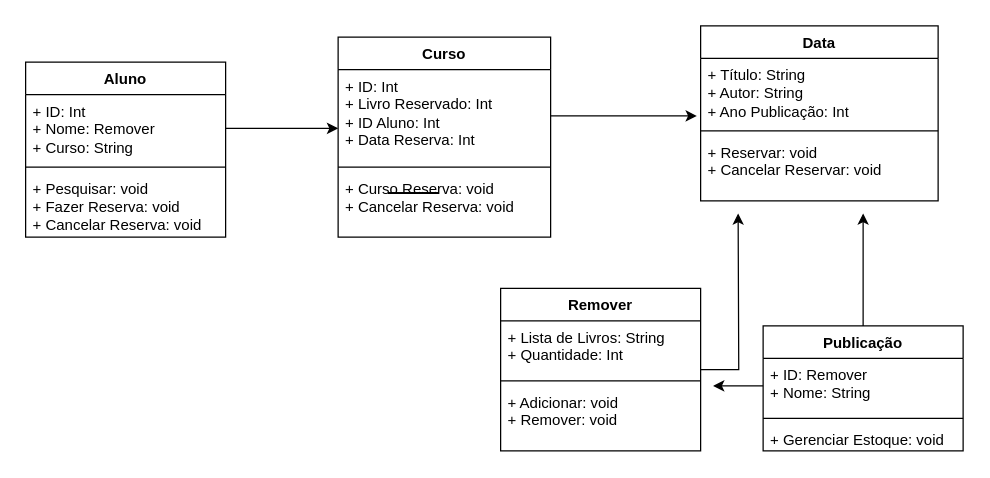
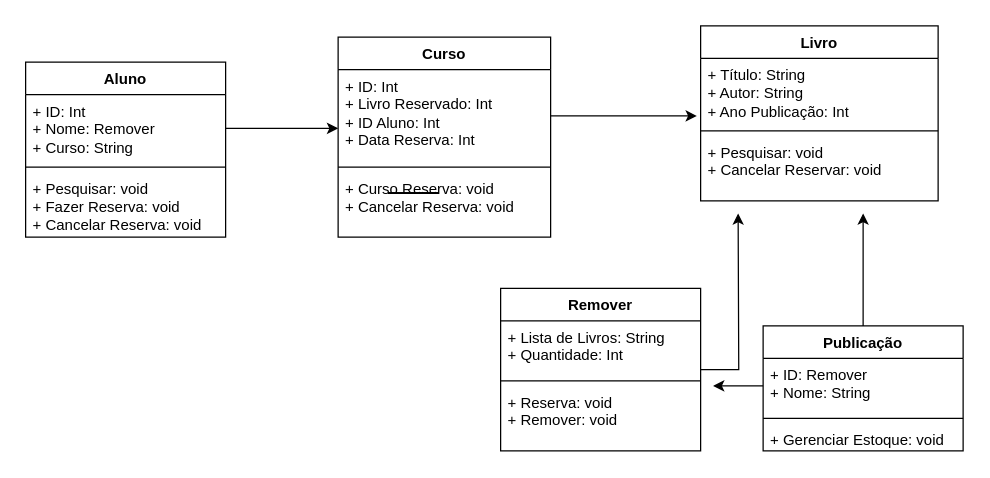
node "Data": label "Data" -> "Livro"
node "+ Reservar: void + Cancelar Reservar: void": label "+ Reservar: void + Cancelar Reservar: void" -> "+ Pesquisar: void + Cancelar Reservar: void"
node "+ Adicionar: void + Remover: void": label "+ Adicionar: void + Remover: void" -> "+ Reserva: void + Remover: void"
